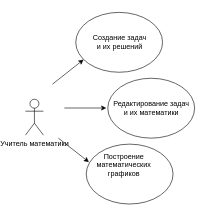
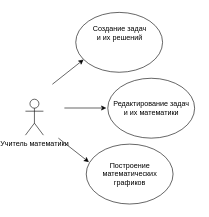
node "Создание задач и их решений": moved (119, 42) -> (119, 33)
node "Построение математических графиков": moved (124, 165) -> (130, 174)
